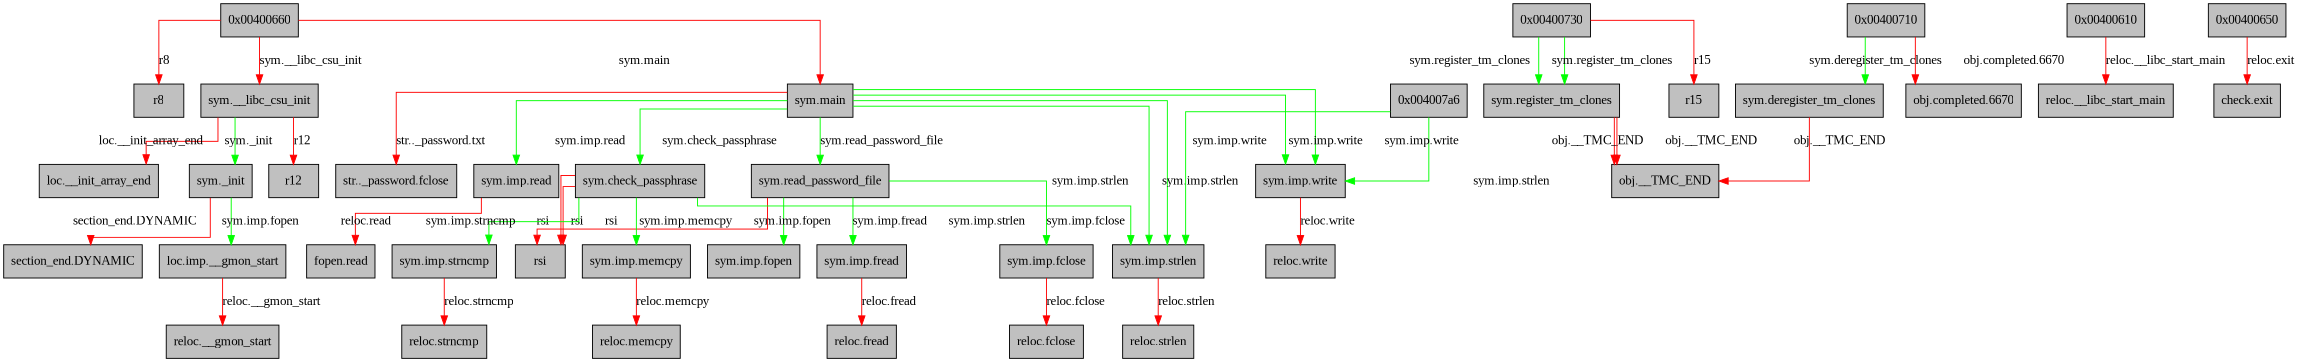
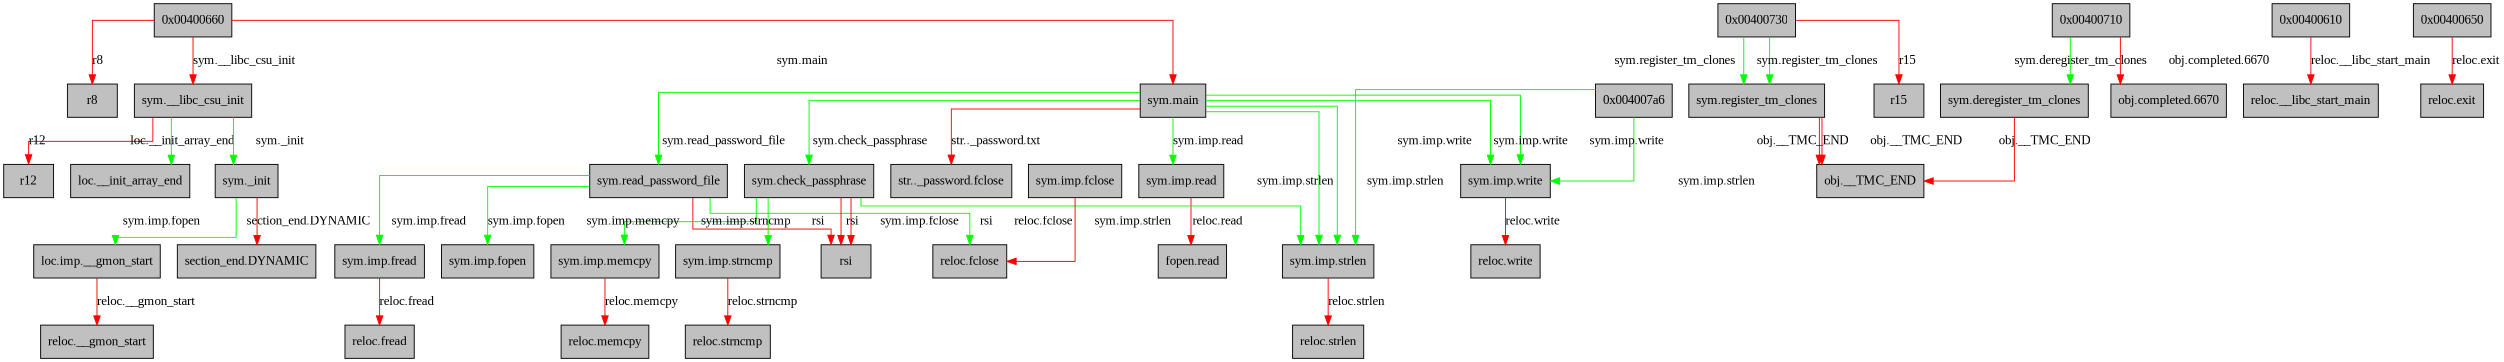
node "check.exit": label "check.exit" -> "reloc.exit"
edge "sym.__libc_csu_init" -> "loc.__init_array_end": color red -> green
edge "sym.read_password_file" -> "sym.imp.fclose": now "sym.read_password_file" -> "reloc.fclose"
